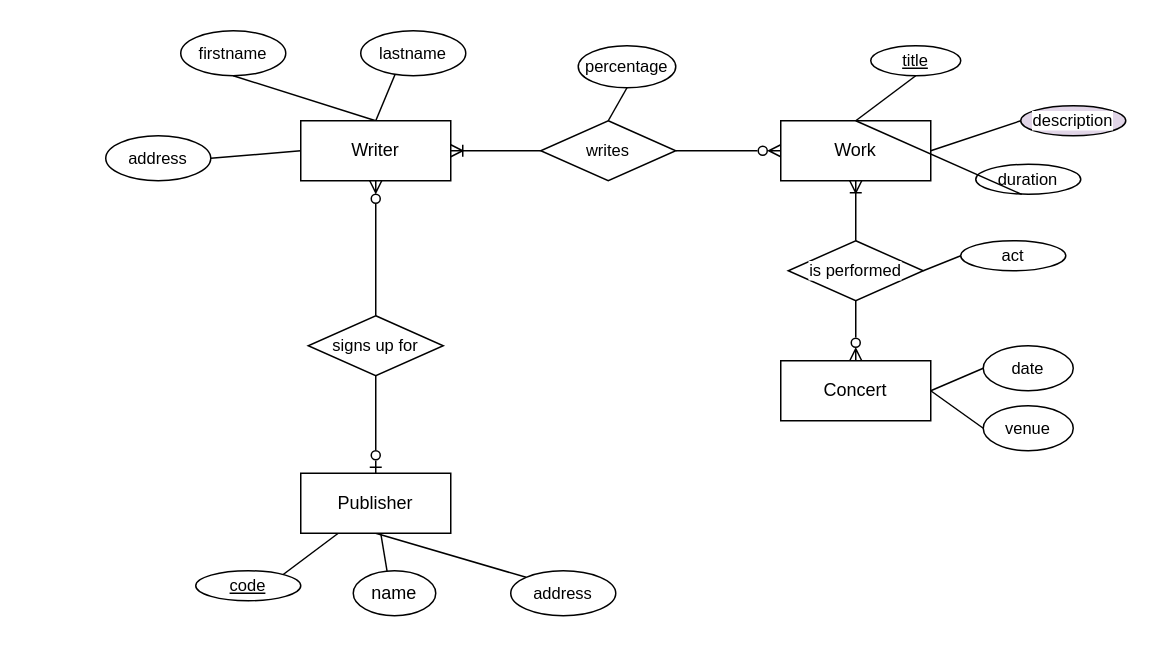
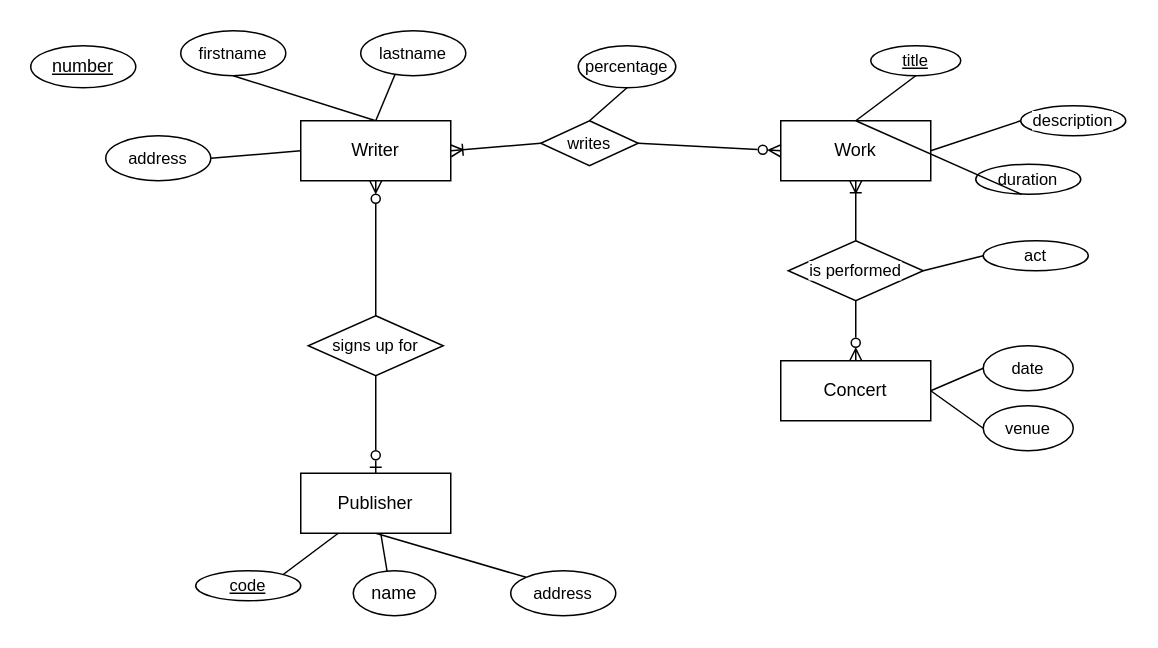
node "number": added
node "description": fillcolor #e1d5e7 -> #ffffff
node "writes": size 135x60 -> 98x45
node "act": moved (1013, 256) -> (1036, 256)
